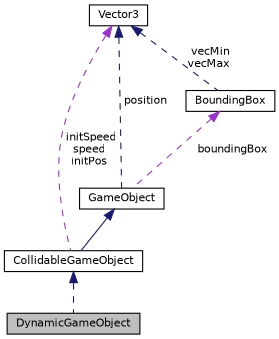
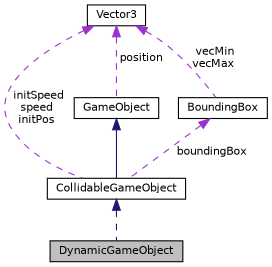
edge "BoundingBox" -> "Vector3": color midnightblue -> darkorchid3
edge "GameObject" -> "Vector3": color midnightblue -> darkorchid3
edge "GameObject" -> "BoundingBox": now "CollidableGameObject" -> "BoundingBox"
